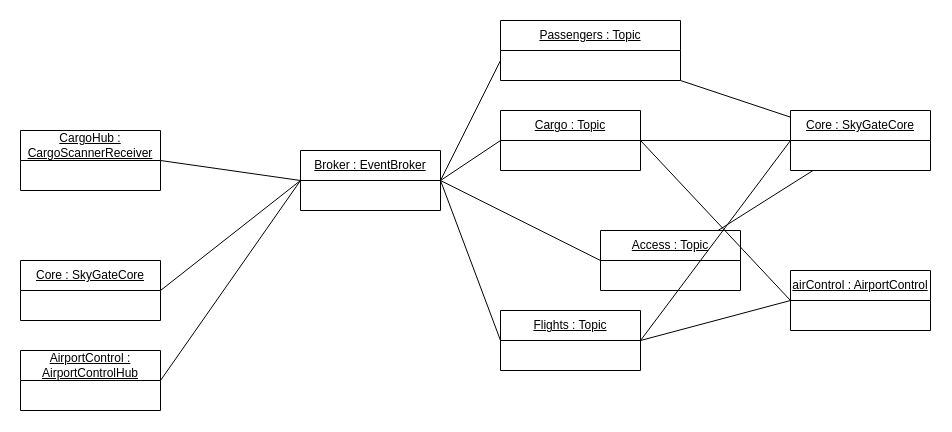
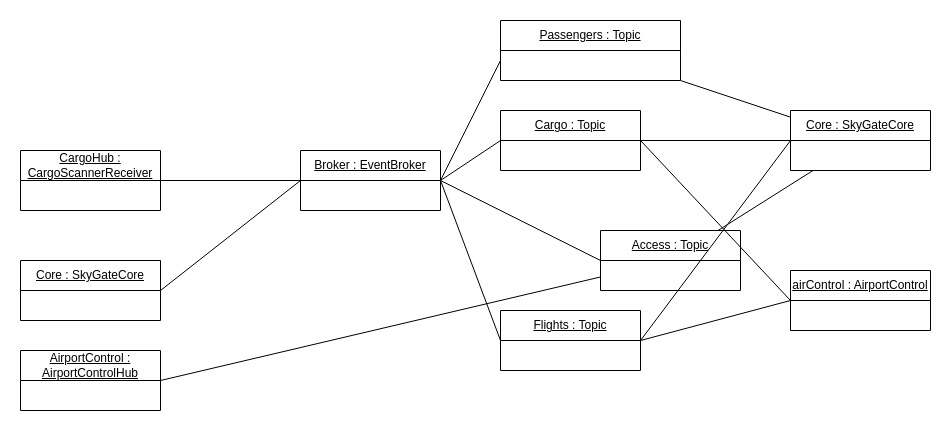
node "CargoHub : CargoScannerReceiver": moved (91, 161) -> (91, 181)
edge "Broker : EventBroker" -- "AirportControl : AirportControlHub": now "Access : Topic" -- "AirportControl : AirportControlHub"
